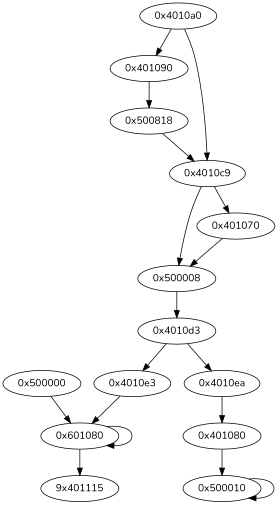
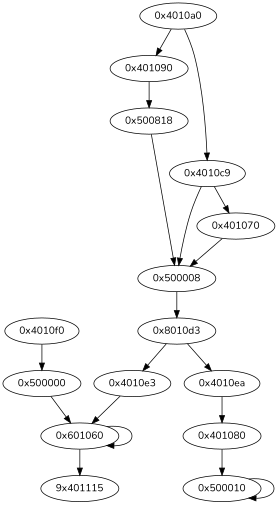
edge "0x500818" -> "0x4010c9": now "0x500818" -> "0x500008"
node "0x4010f0": added
node "0x4010d3": label "0x4010d3" -> "0x8010d3"
node "0x601080": label "0x601080" -> "0x601060"
